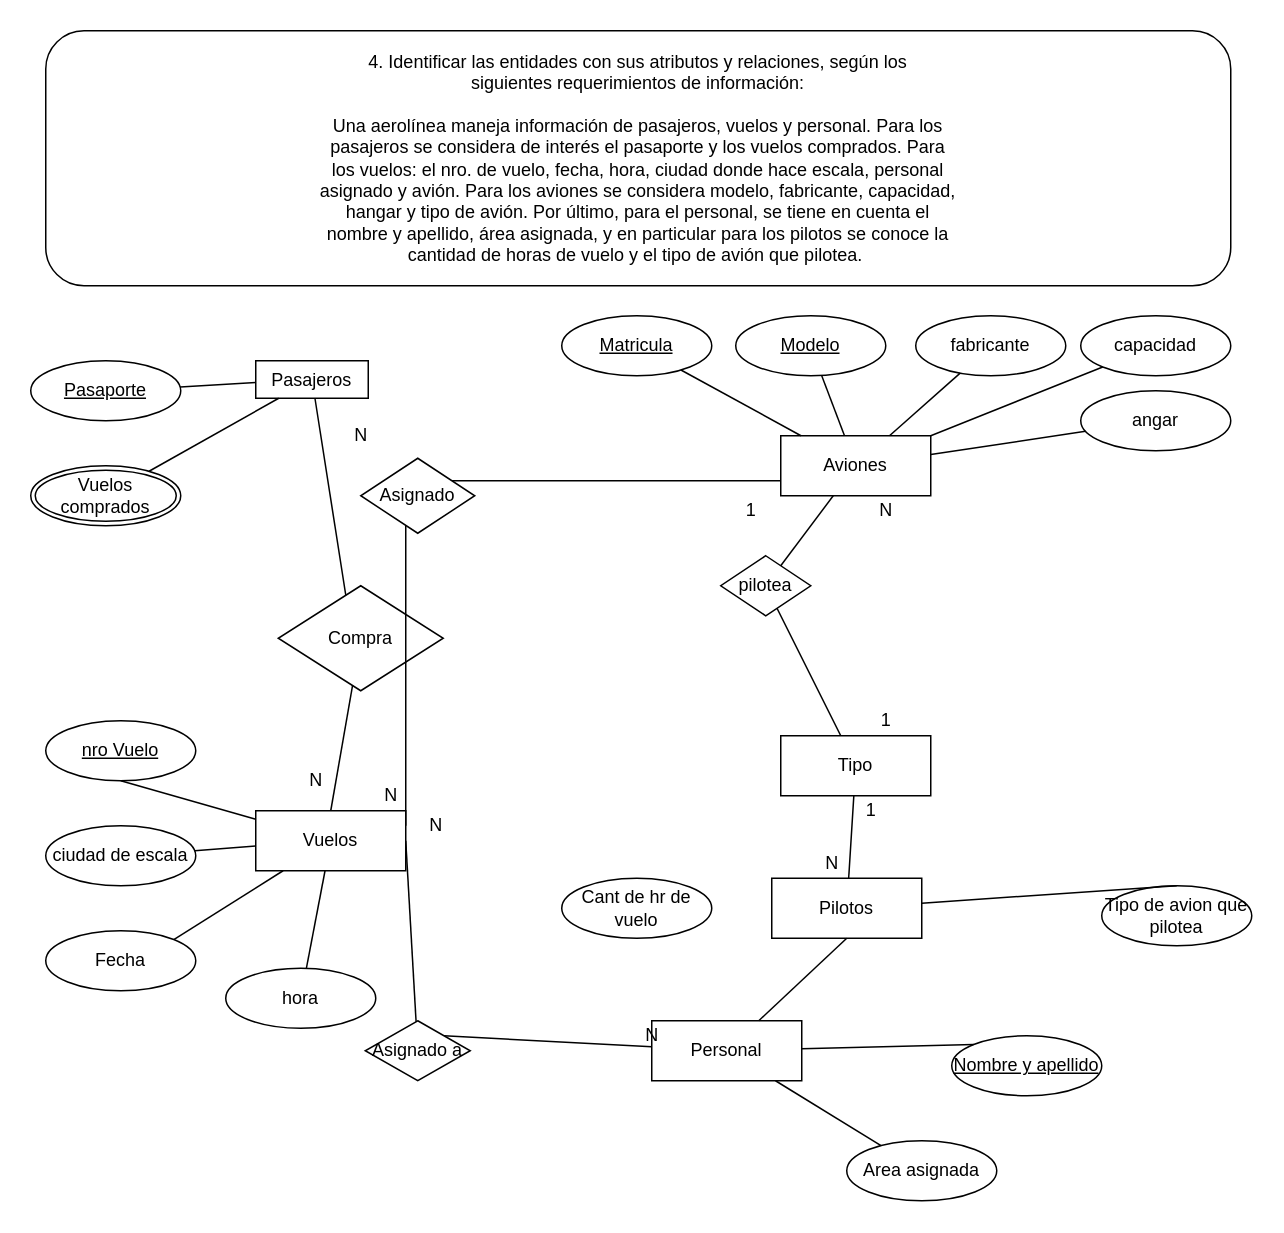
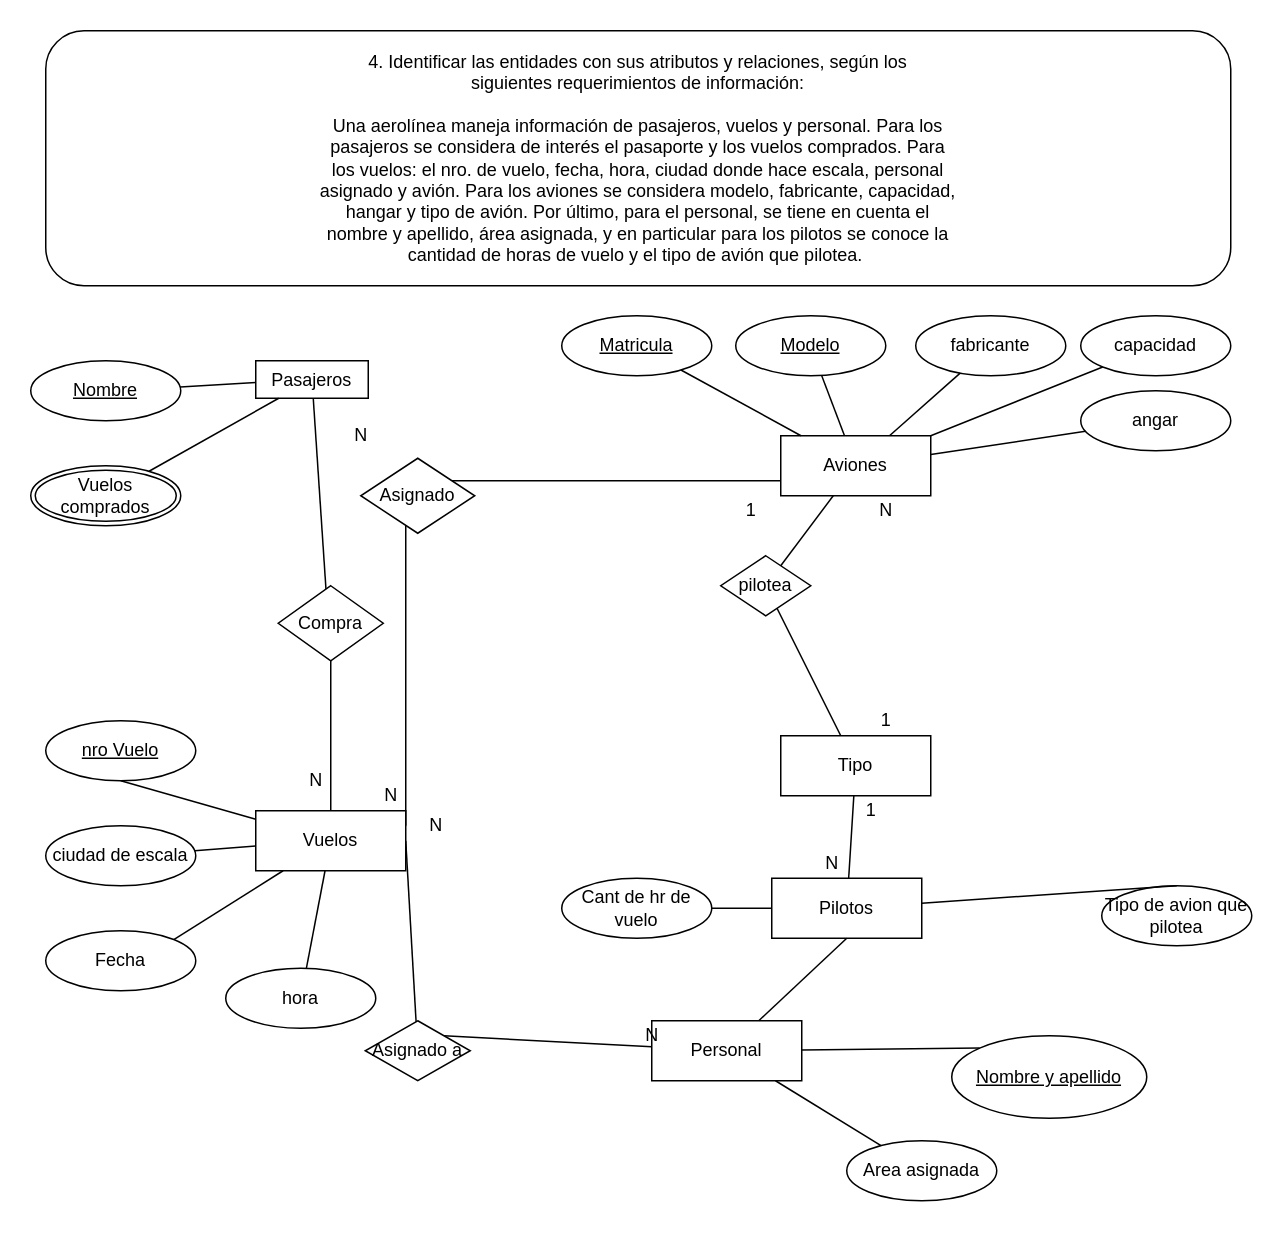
node "Pasaporte": label "Pasaporte" -> "Nombre"
node "Compra": size 165x105 -> 105x75
edge "Cant de hr de vuelo" -- "Pilotos": added
node "Nombre y apellido": size 150x60 -> 195x83
